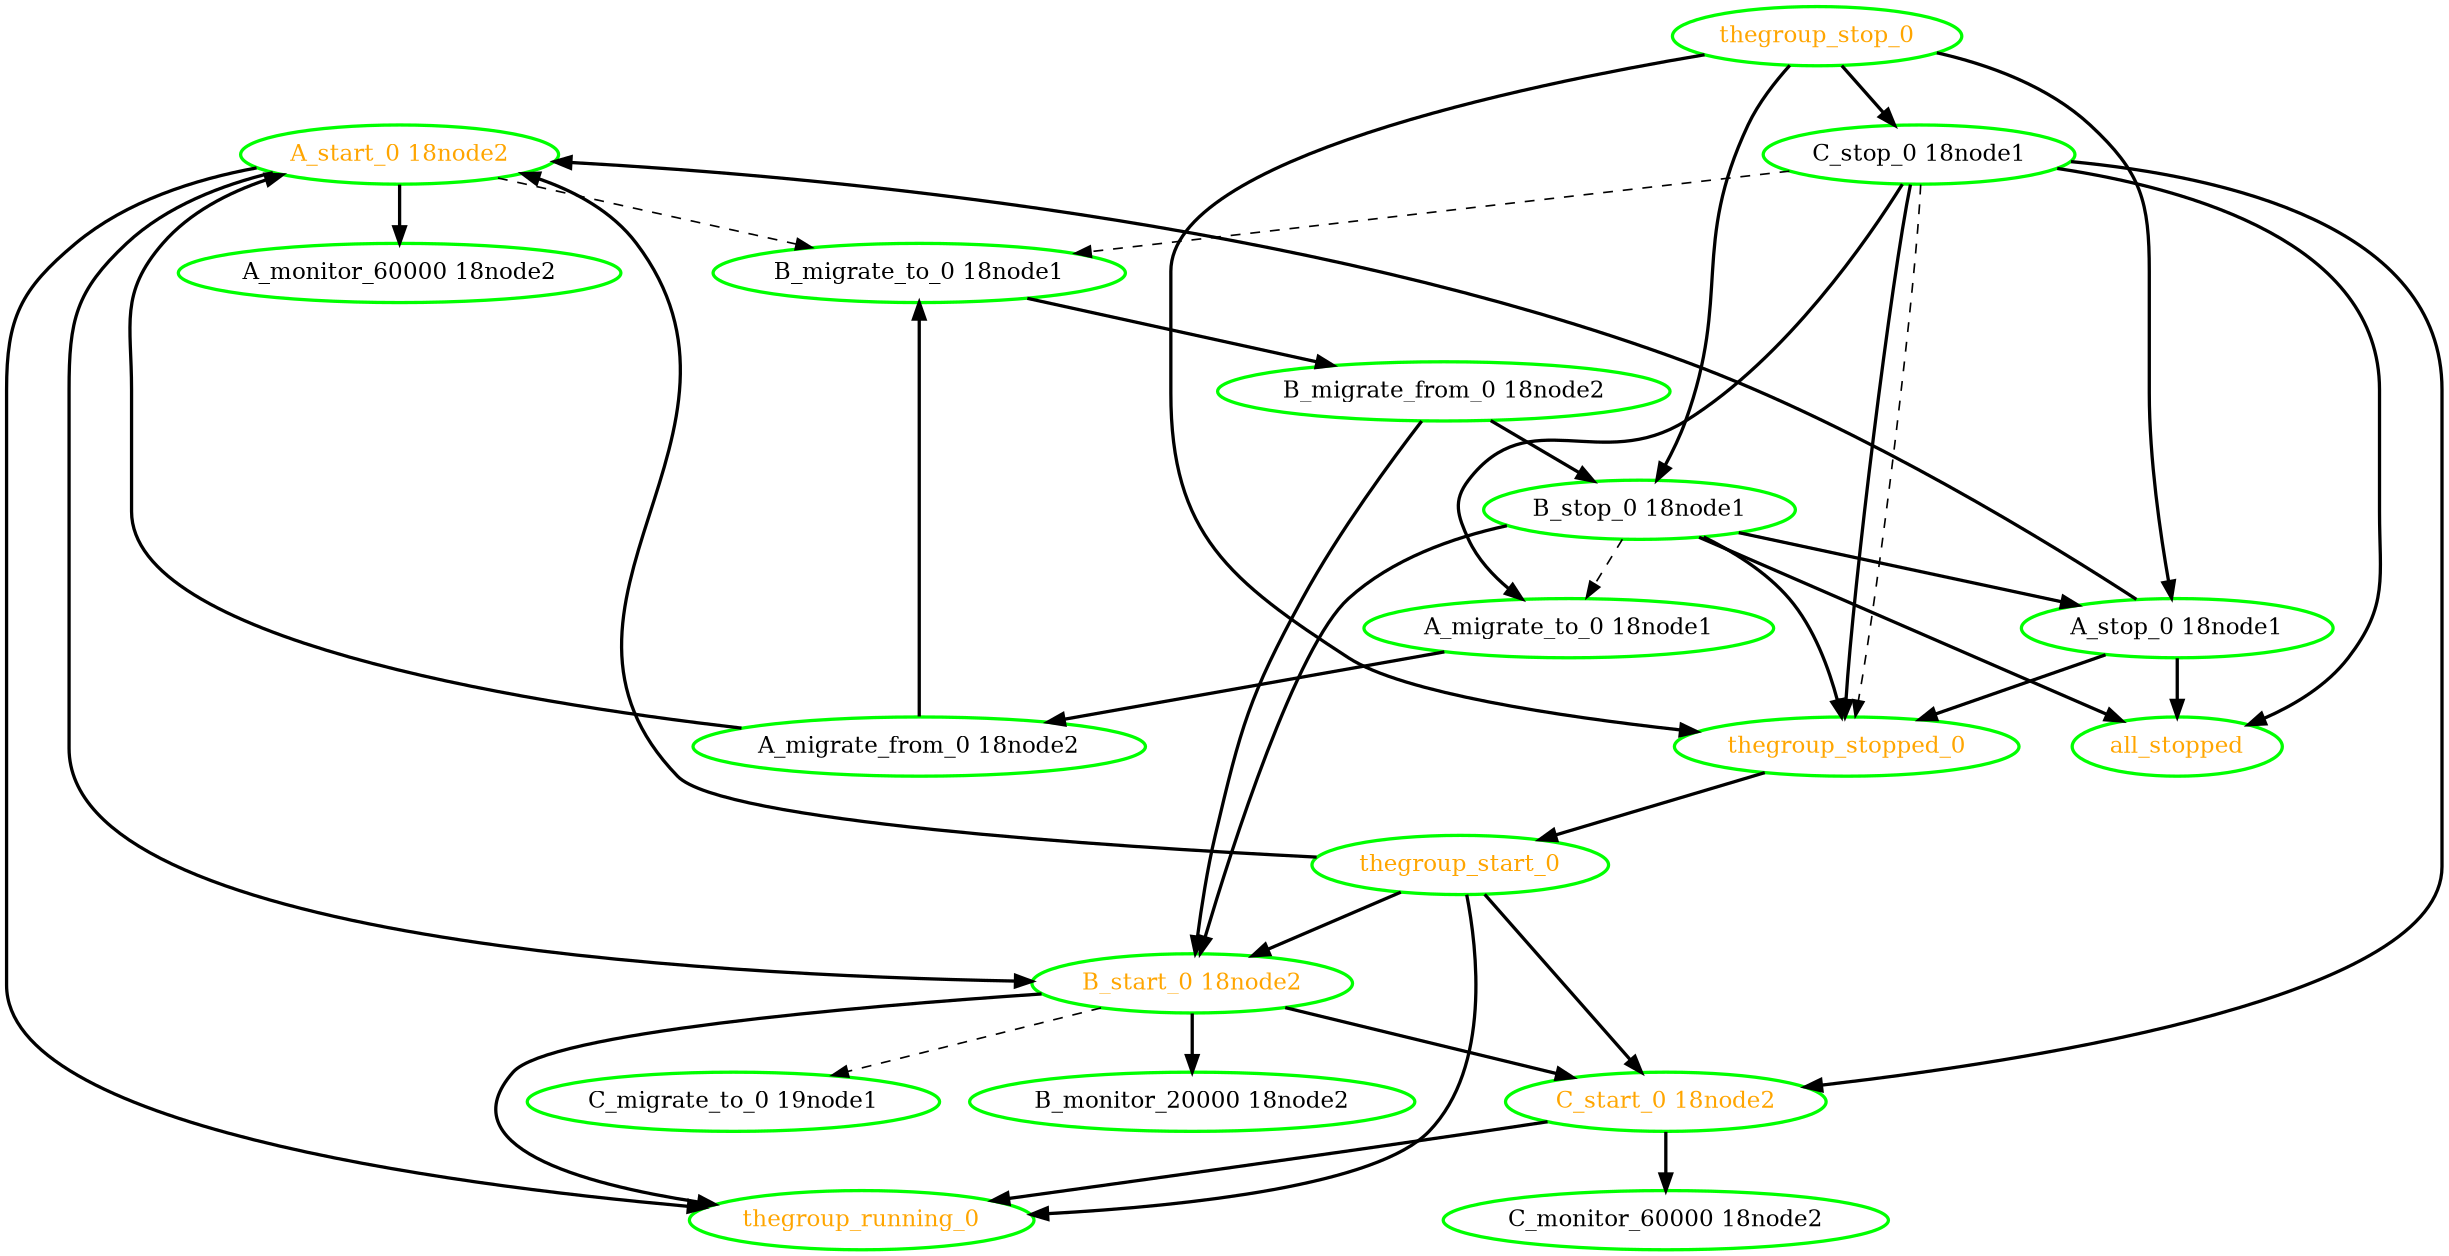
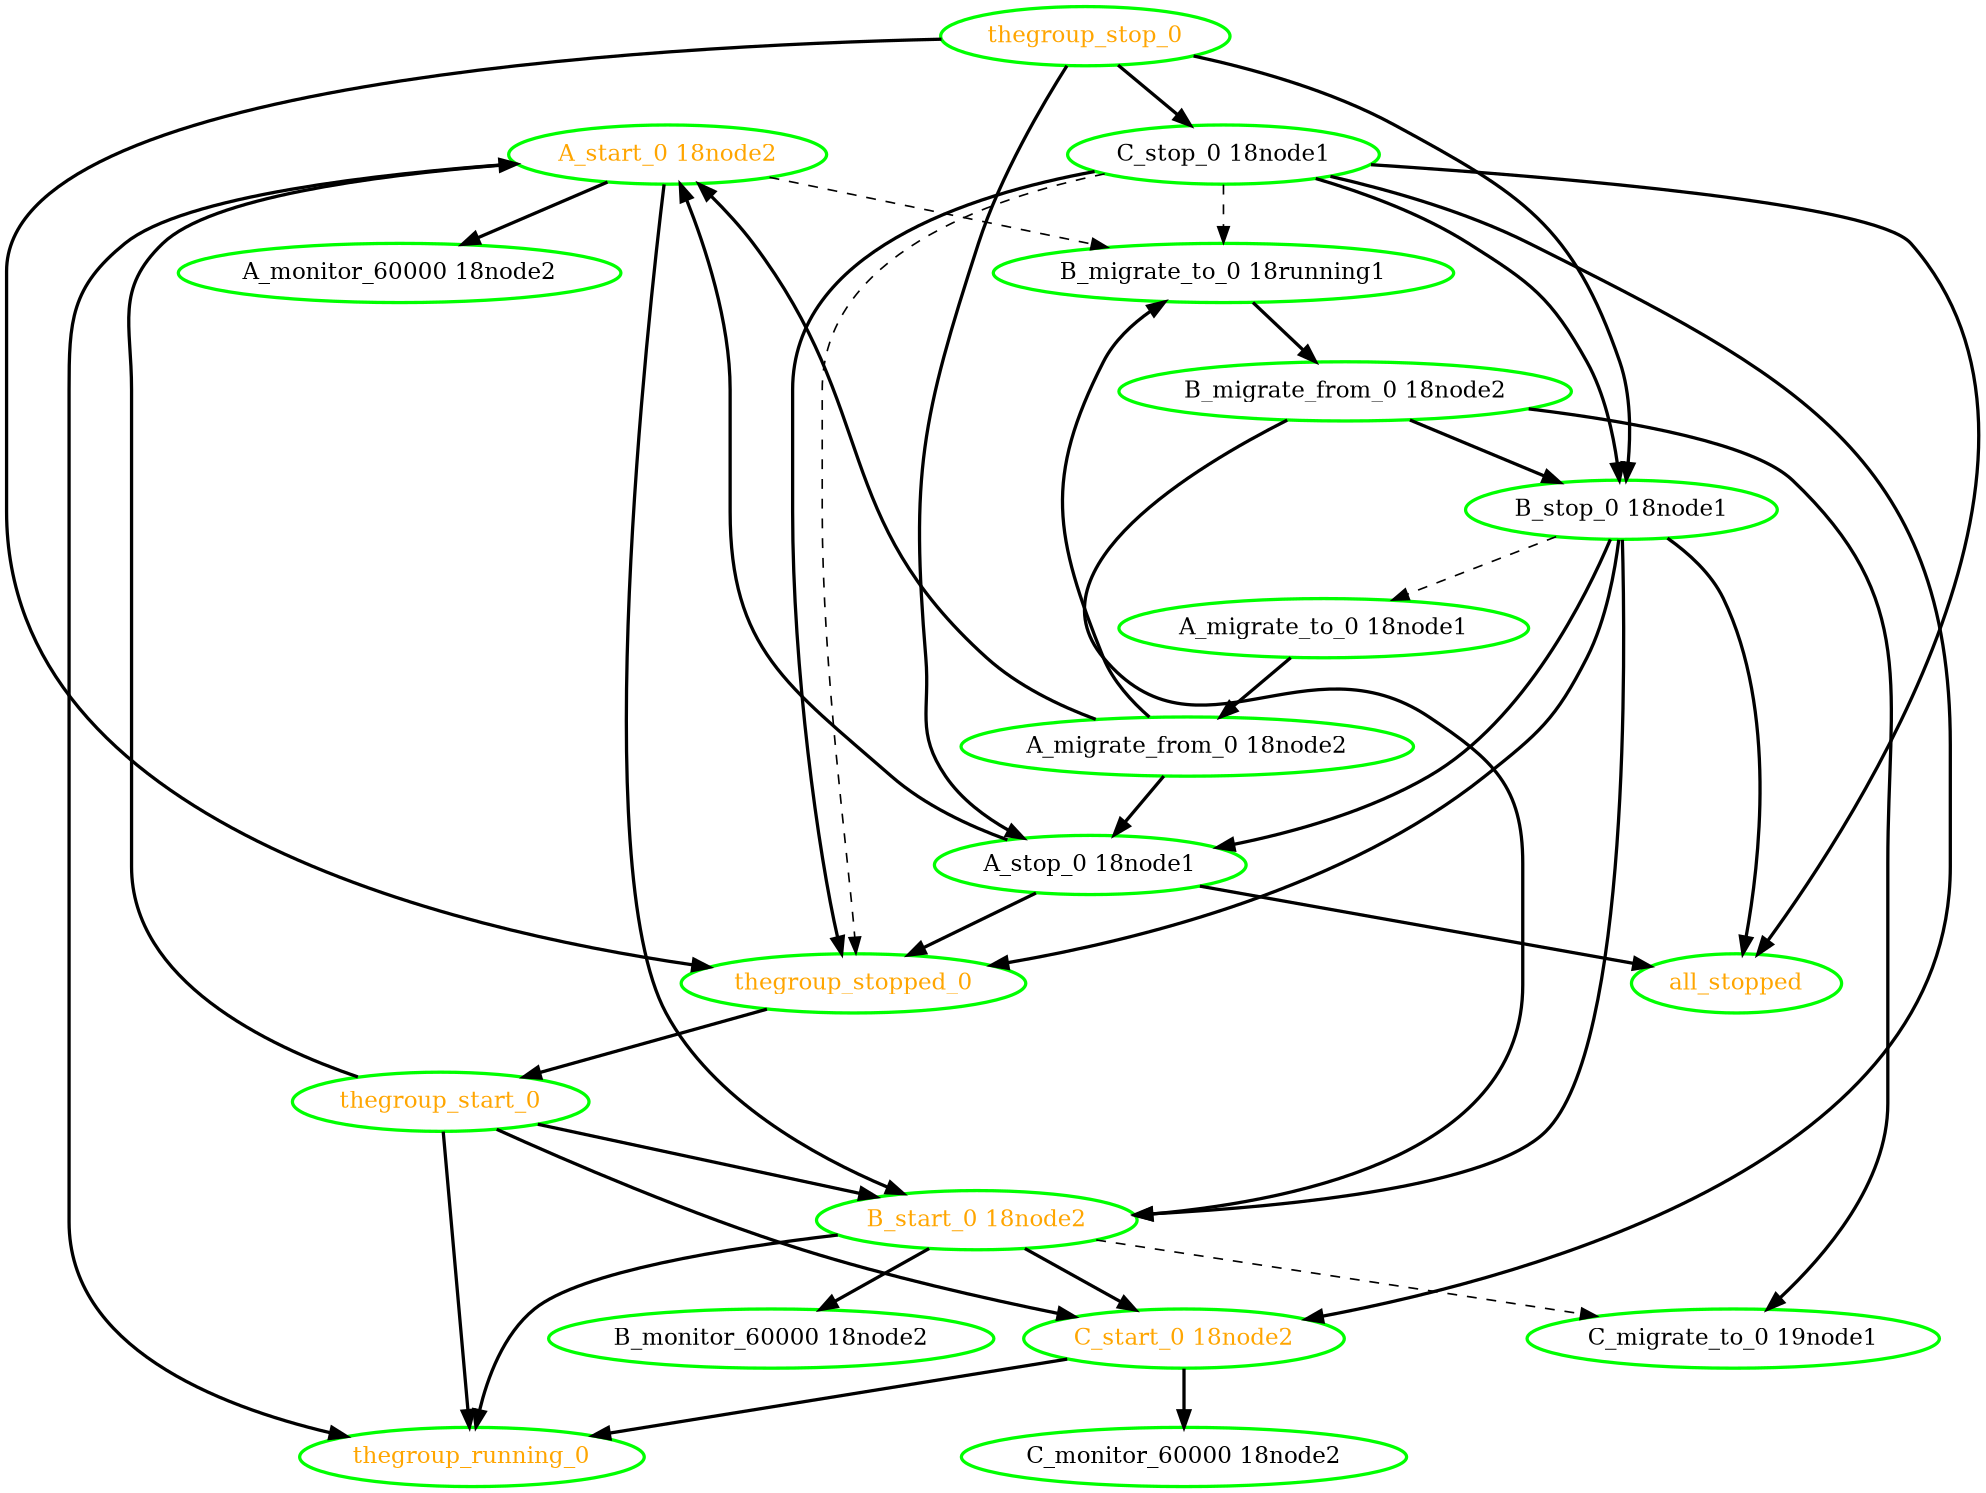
node "B_migrate_to_0 18node1": label "B_migrate_to_0 18node1" -> "B_migrate_to_0 18running1"
edge "C_stop_0 18node1" -> "A_migrate_to_0 18node1": now "C_stop_0 18node1" -> "B_stop_0 18node1"
edge "B_migrate_from_0 18node2" -> "C_migrate_to_0 19node1": added
edge "A_migrate_from_0 18node2" -> "A_stop_0 18node1": added
node "B_monitor_20000 18node2": label "B_monitor_20000 18node2" -> "B_monitor_60000 18node2"
